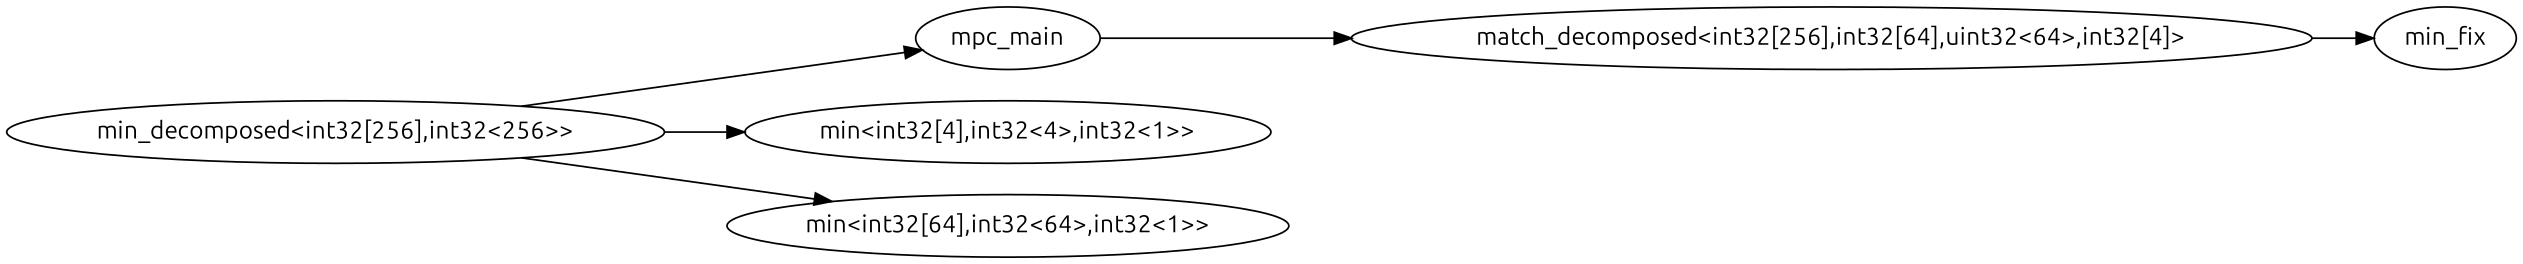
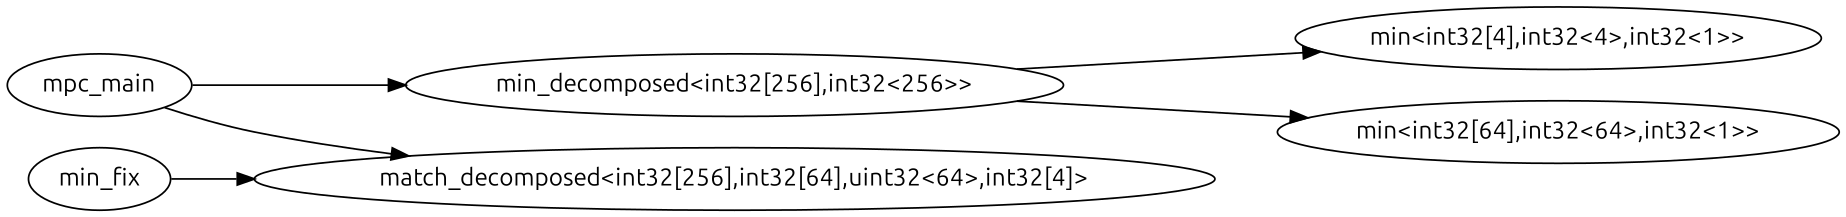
edge "match_decomposed<int32[256],int32[64],uint32<64>,int32[4]>" -> "min_fix": reversed
edge "min_decomposed<int32[256],int32<256>>" -> "mpc_main": reversed
